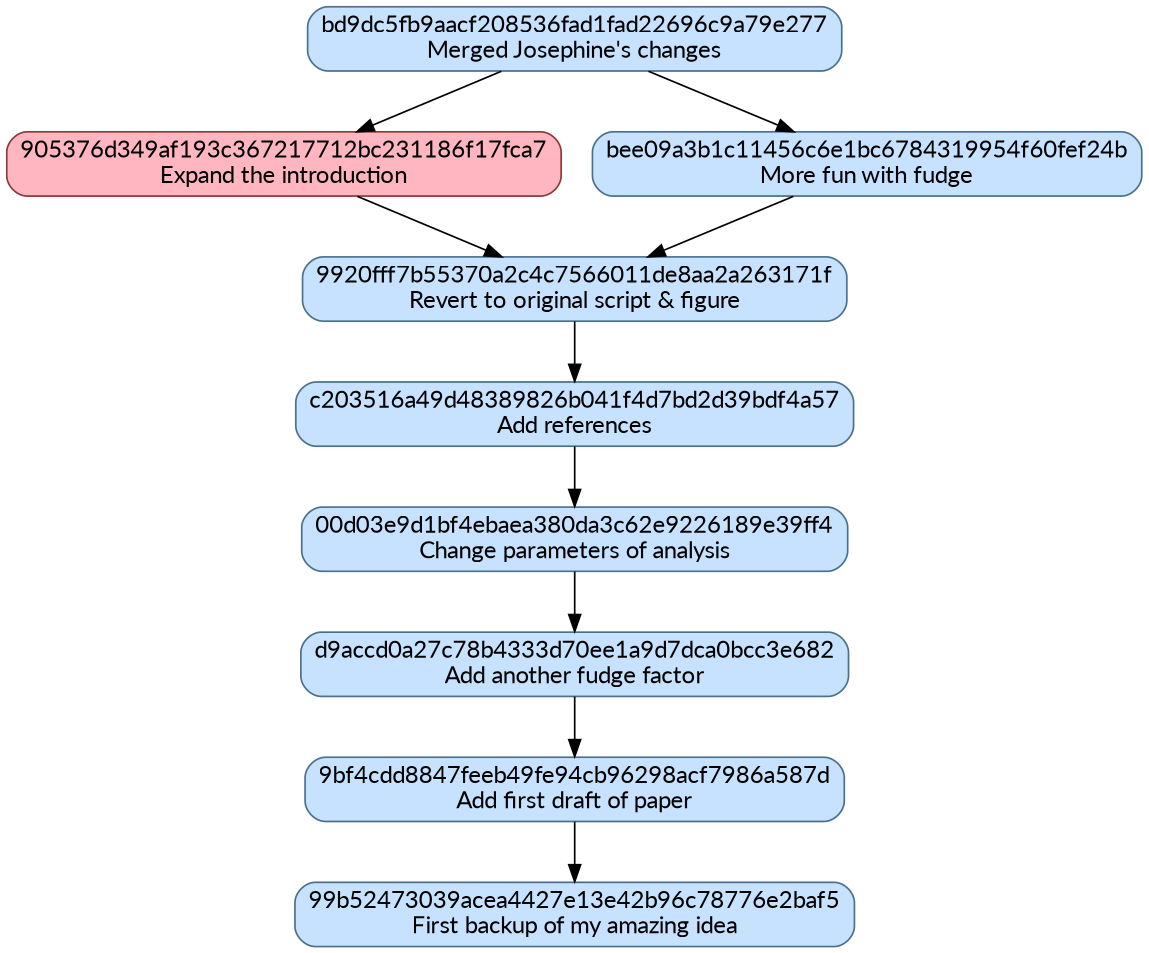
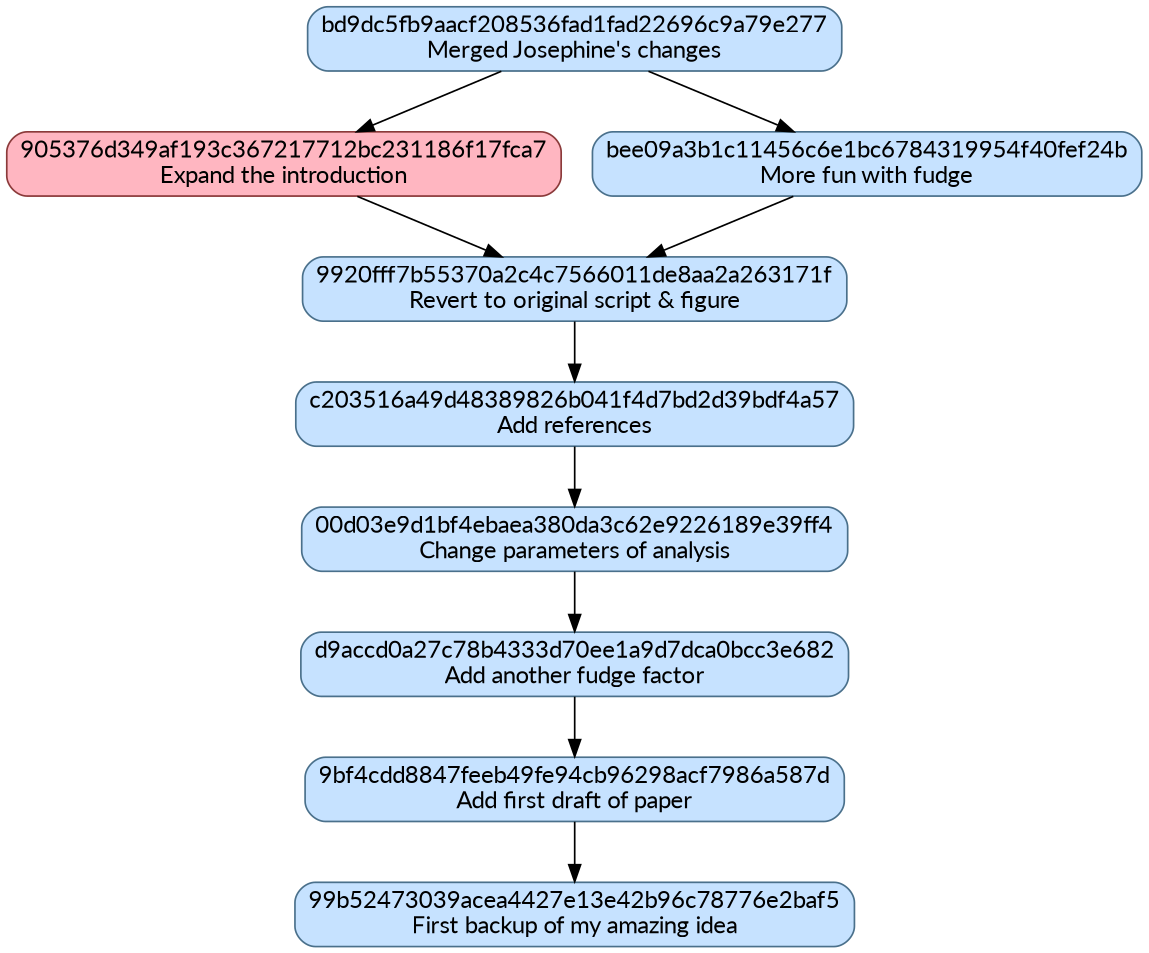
node "bee09a3b1c11456c6e1bc6784319954f60fef24b More fun with fudge": label "bee09a3b1c11456c6e1bc6784319954f60fef24b More fun with fudge" -> "bee09a3b1c11456c6e1bc6784319954f40fef24b More fun with fudge"
